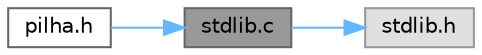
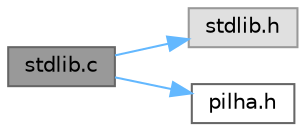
edge "pilha.h" -> "stdlib.c": reversed
